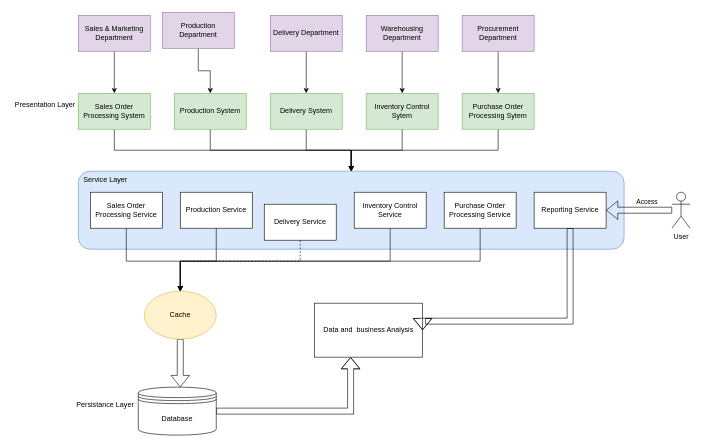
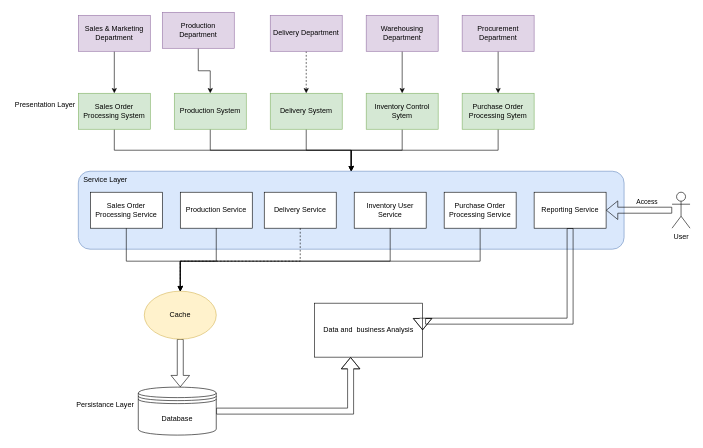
edge "Delivery Department" -> "Delivery System": style solid -> dashed
node "Inventory Control Service": label "Inventory Control Service" -> "Inventory User Service"
node "Delivery Service": moved (300, 222) -> (300, 210)
